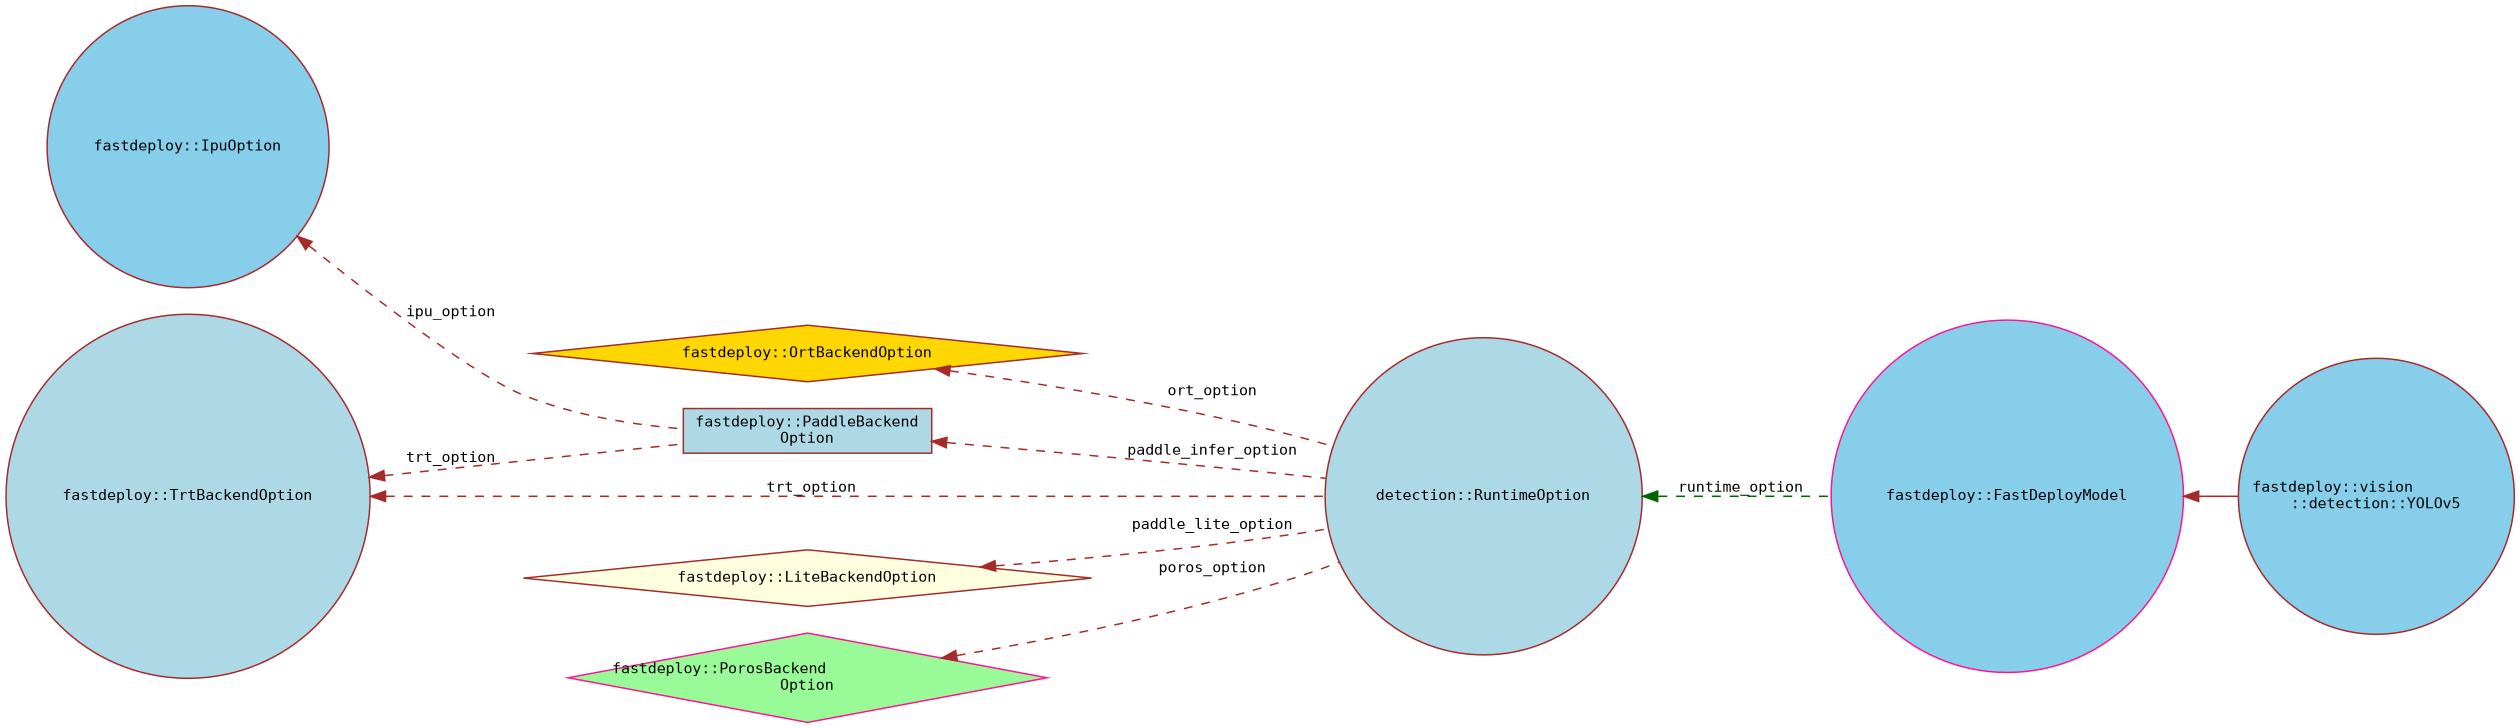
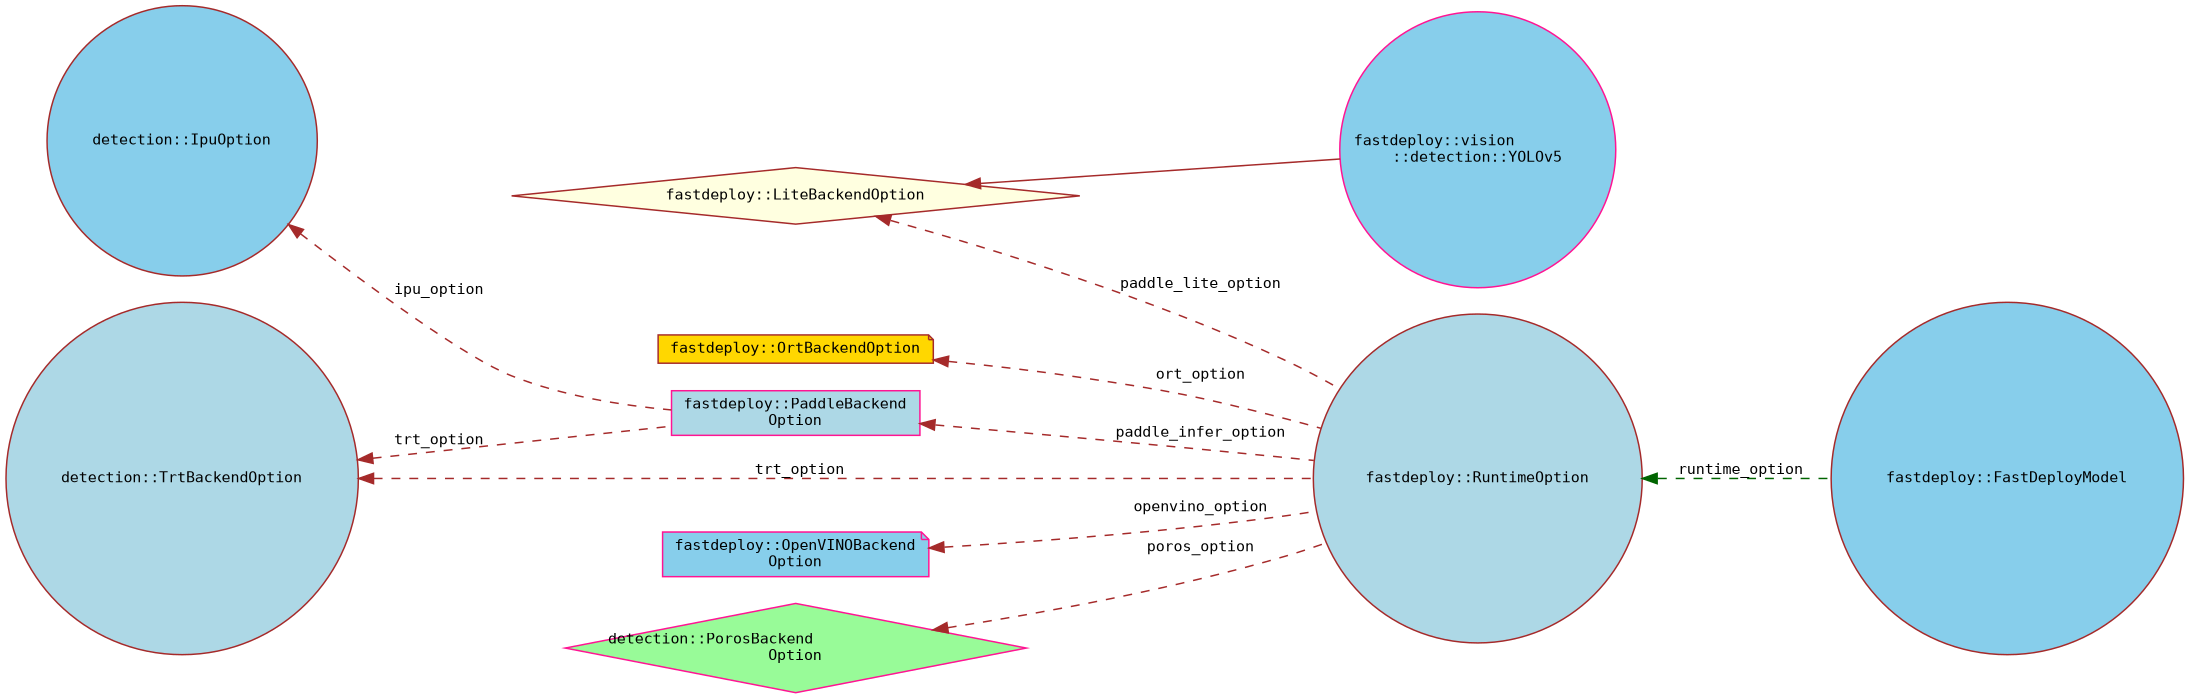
node "fastdeploy::IpuOption": label "fastdeploy::IpuOption" -> "detection::IpuOption"
node "fastdeploy::OrtBackendOption": shape diamond -> note
node "fastdeploy::PaddleBackend Option": color brown -> deeppink
node "fastdeploy::TrtBackendOption": label "fastdeploy::TrtBackendOption" -> "detection::TrtBackendOption"
node "detection::RuntimeOption": label "detection::RuntimeOption" -> "fastdeploy::RuntimeOption"
node "fastdeploy::FastDeployModel": color deeppink -> brown
edge "fastdeploy::vision ::detection::YOLOv5" -> "fastdeploy::FastDeployModel": now "fastdeploy::vision ::detection::YOLOv5" -> "fastdeploy::LiteBackendOption"
node "fastdeploy::vision ::detection::YOLOv5": color brown -> deeppink
node "fastdeploy::OpenVINOBackend Option": added
node "fastdeploy::PorosBackend Option": label "fastdeploy::PorosBackend Option" -> "detection::PorosBackend Option"
